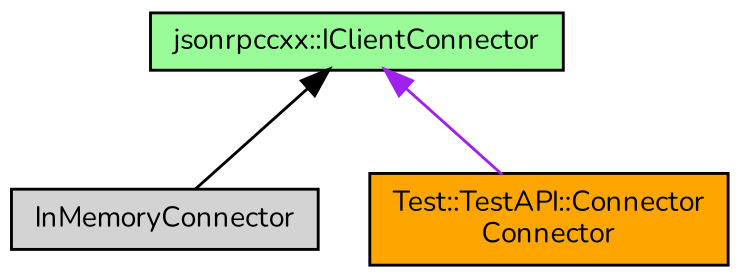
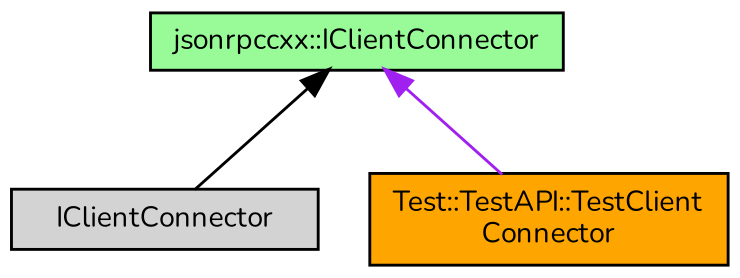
node "InMemoryConnector": label "InMemoryConnector" -> "IClientConnector"
node "Test::TestAPI::Connector Connector": label "Test::TestAPI::Connector Connector" -> "Test::TestAPI::TestClient Connector"
